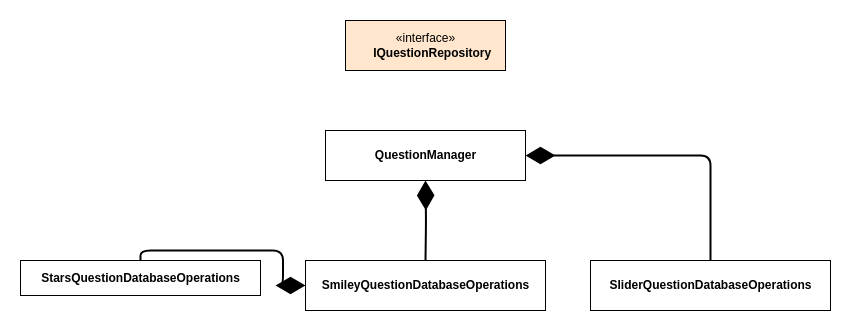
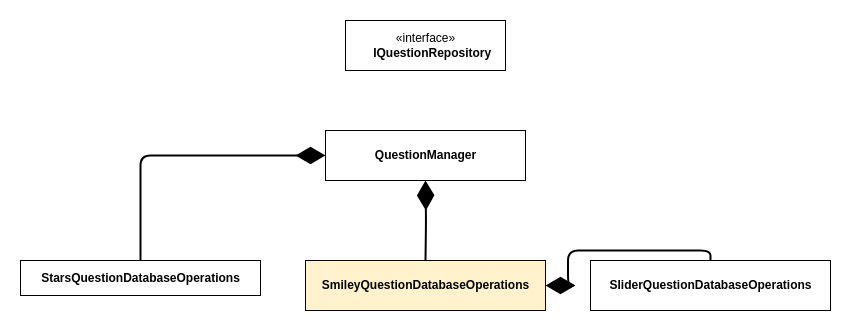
node "«interface» IQuestionRepository": fillcolor #ffe6cc -> #ffffff
edge "SliderQuestionDatabaseOperations" -> "QuestionManager": now "SliderQuestionDatabaseOperations" -> "SmileyQuestionDatabaseOperations"
edge "StarsQuestionDatabaseOperations" -> "SmileyQuestionDatabaseOperations": now "StarsQuestionDatabaseOperations" -> "QuestionManager"
node "SmileyQuestionDatabaseOperations": fillcolor #ffffff -> #fff2cc
